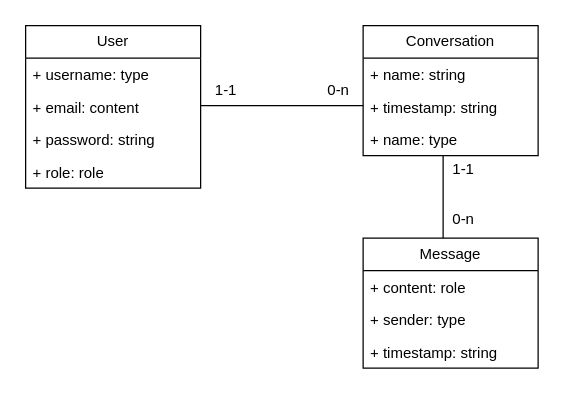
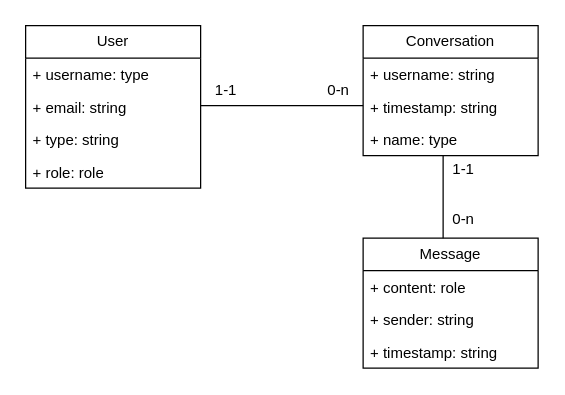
node "+ name: string": label "+ name: string" -> "+ username: string"
node "+ email: content": label "+ email: content" -> "+ email: string"
node "+ password: string": label "+ password: string" -> "+ type: string"
node "+ sender: type": label "+ sender: type" -> "+ sender: string"
